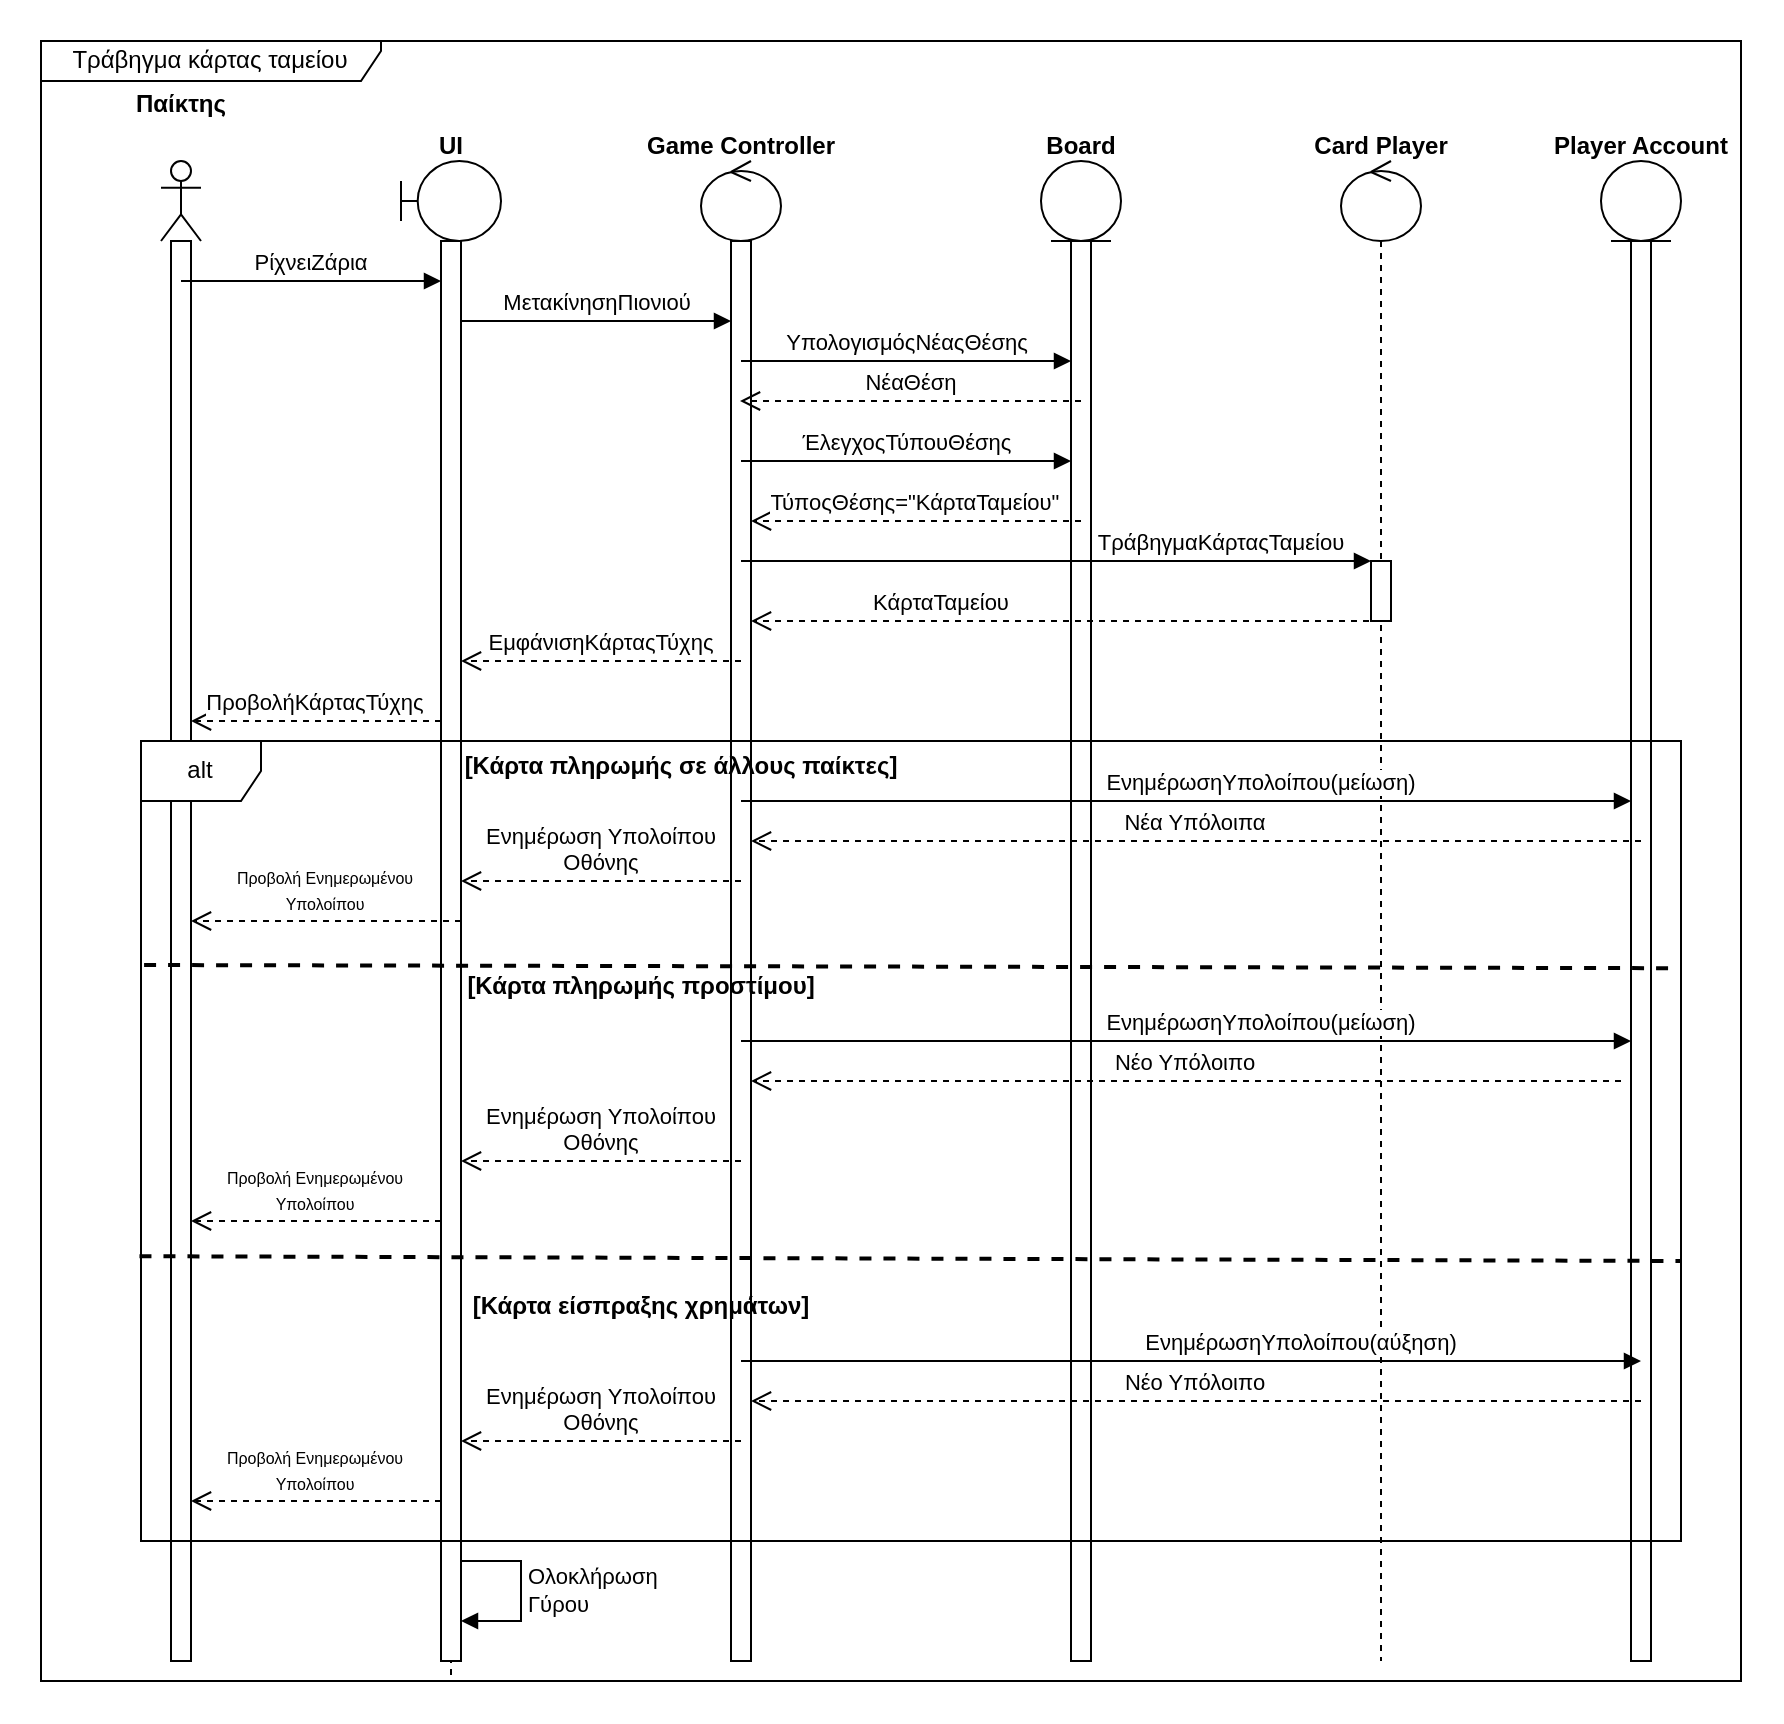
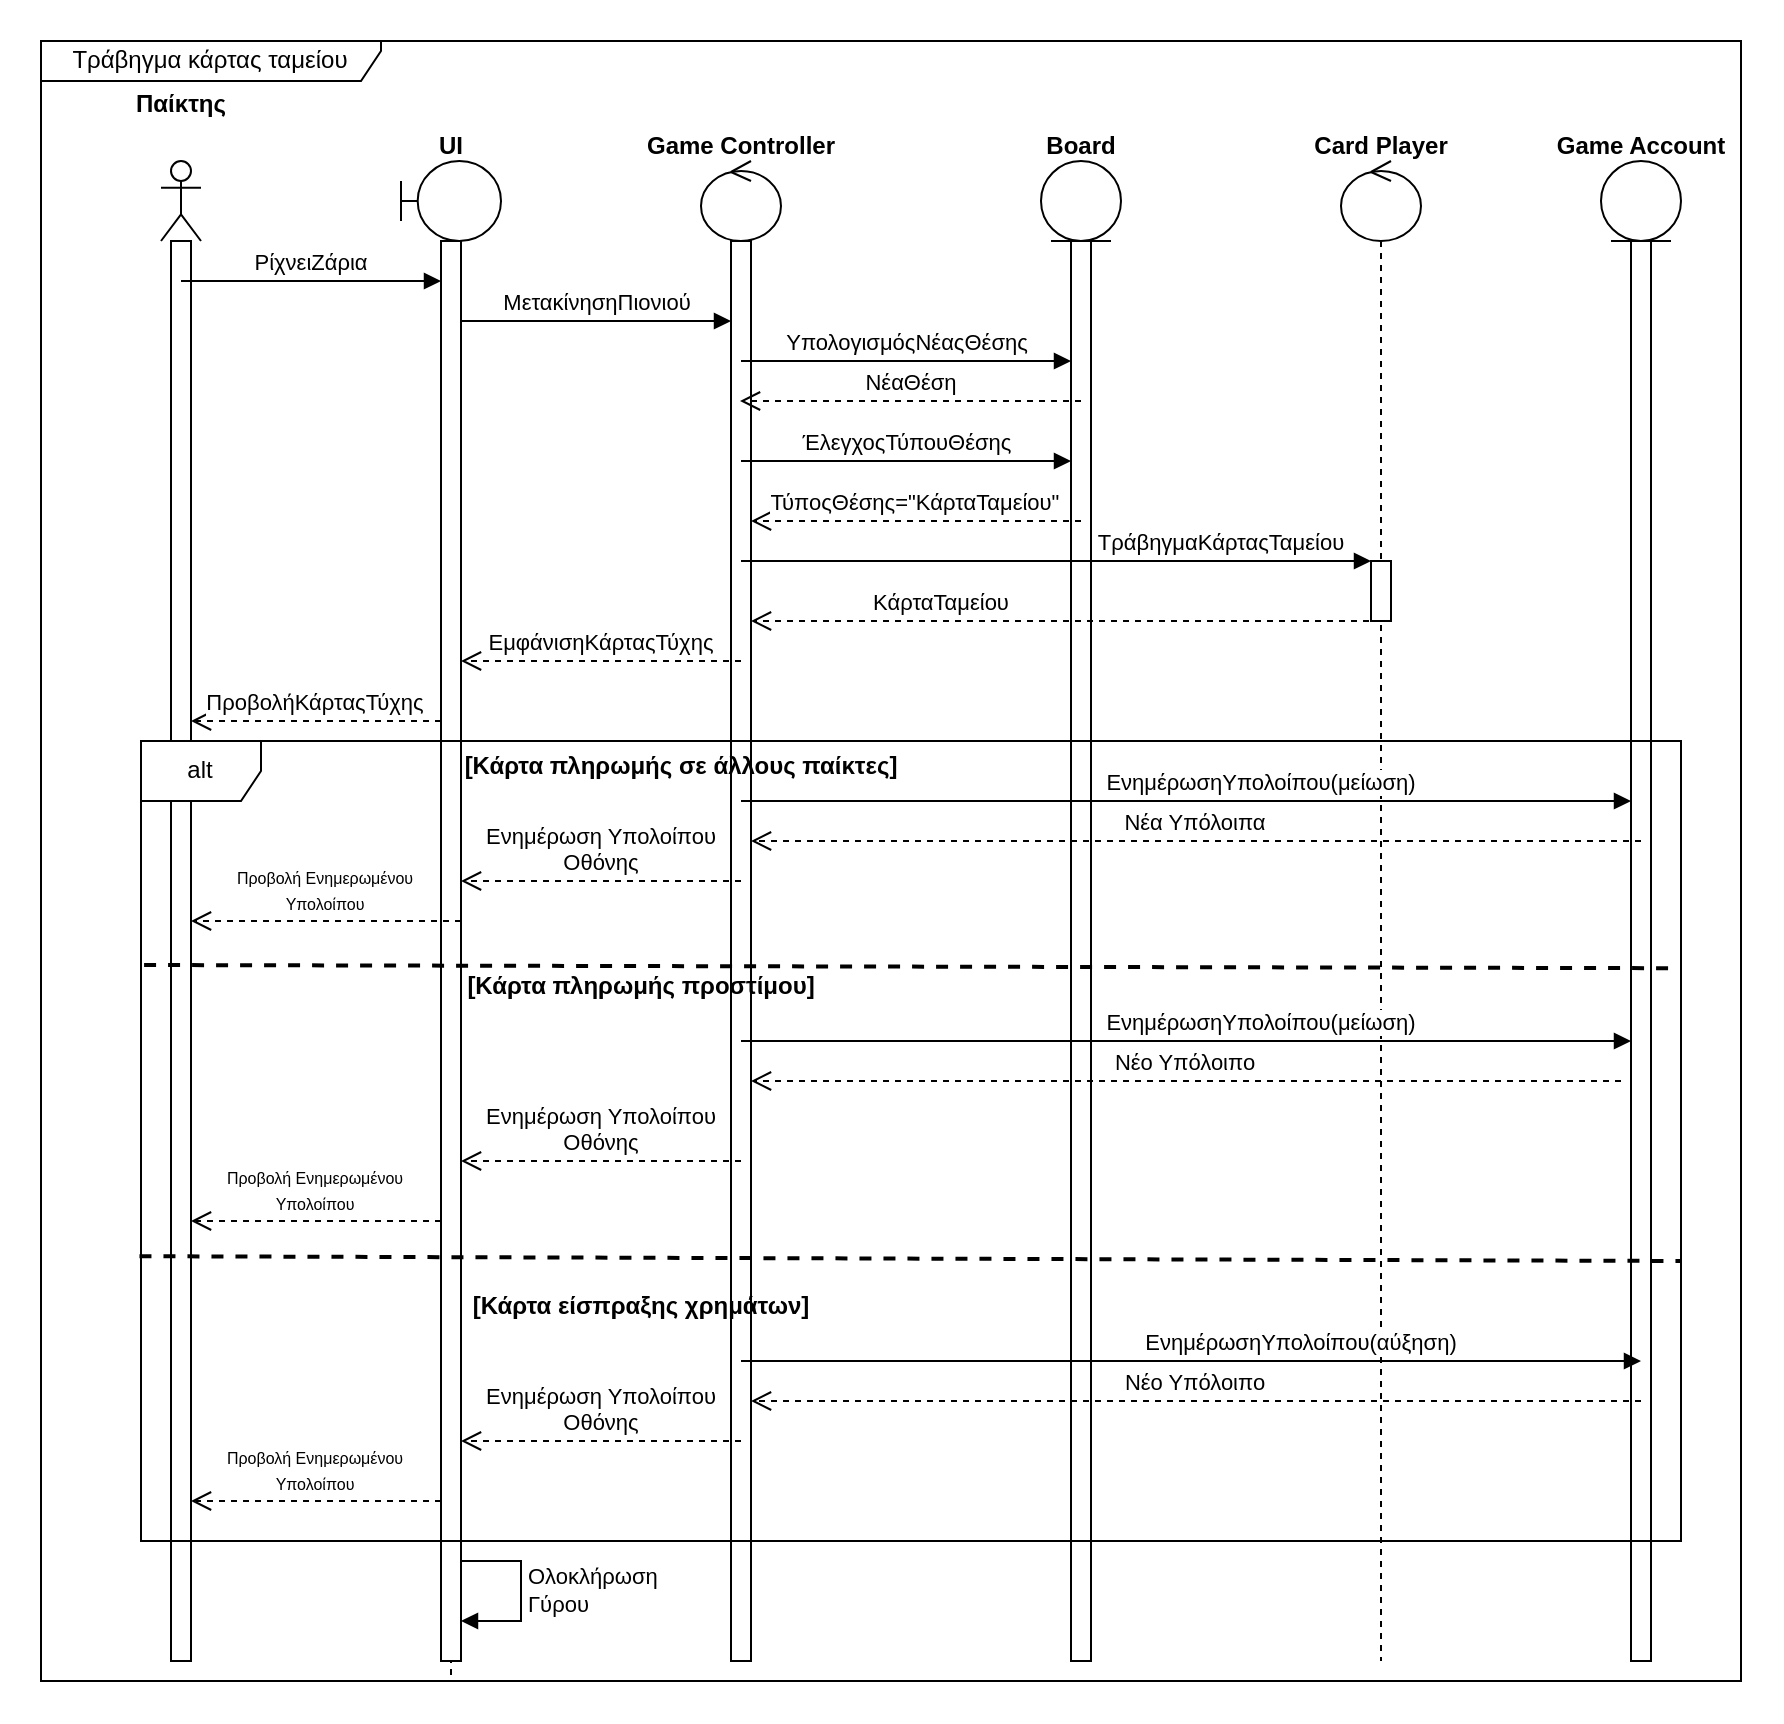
node "Player Account": label "Player Account" -> "Game Account"
